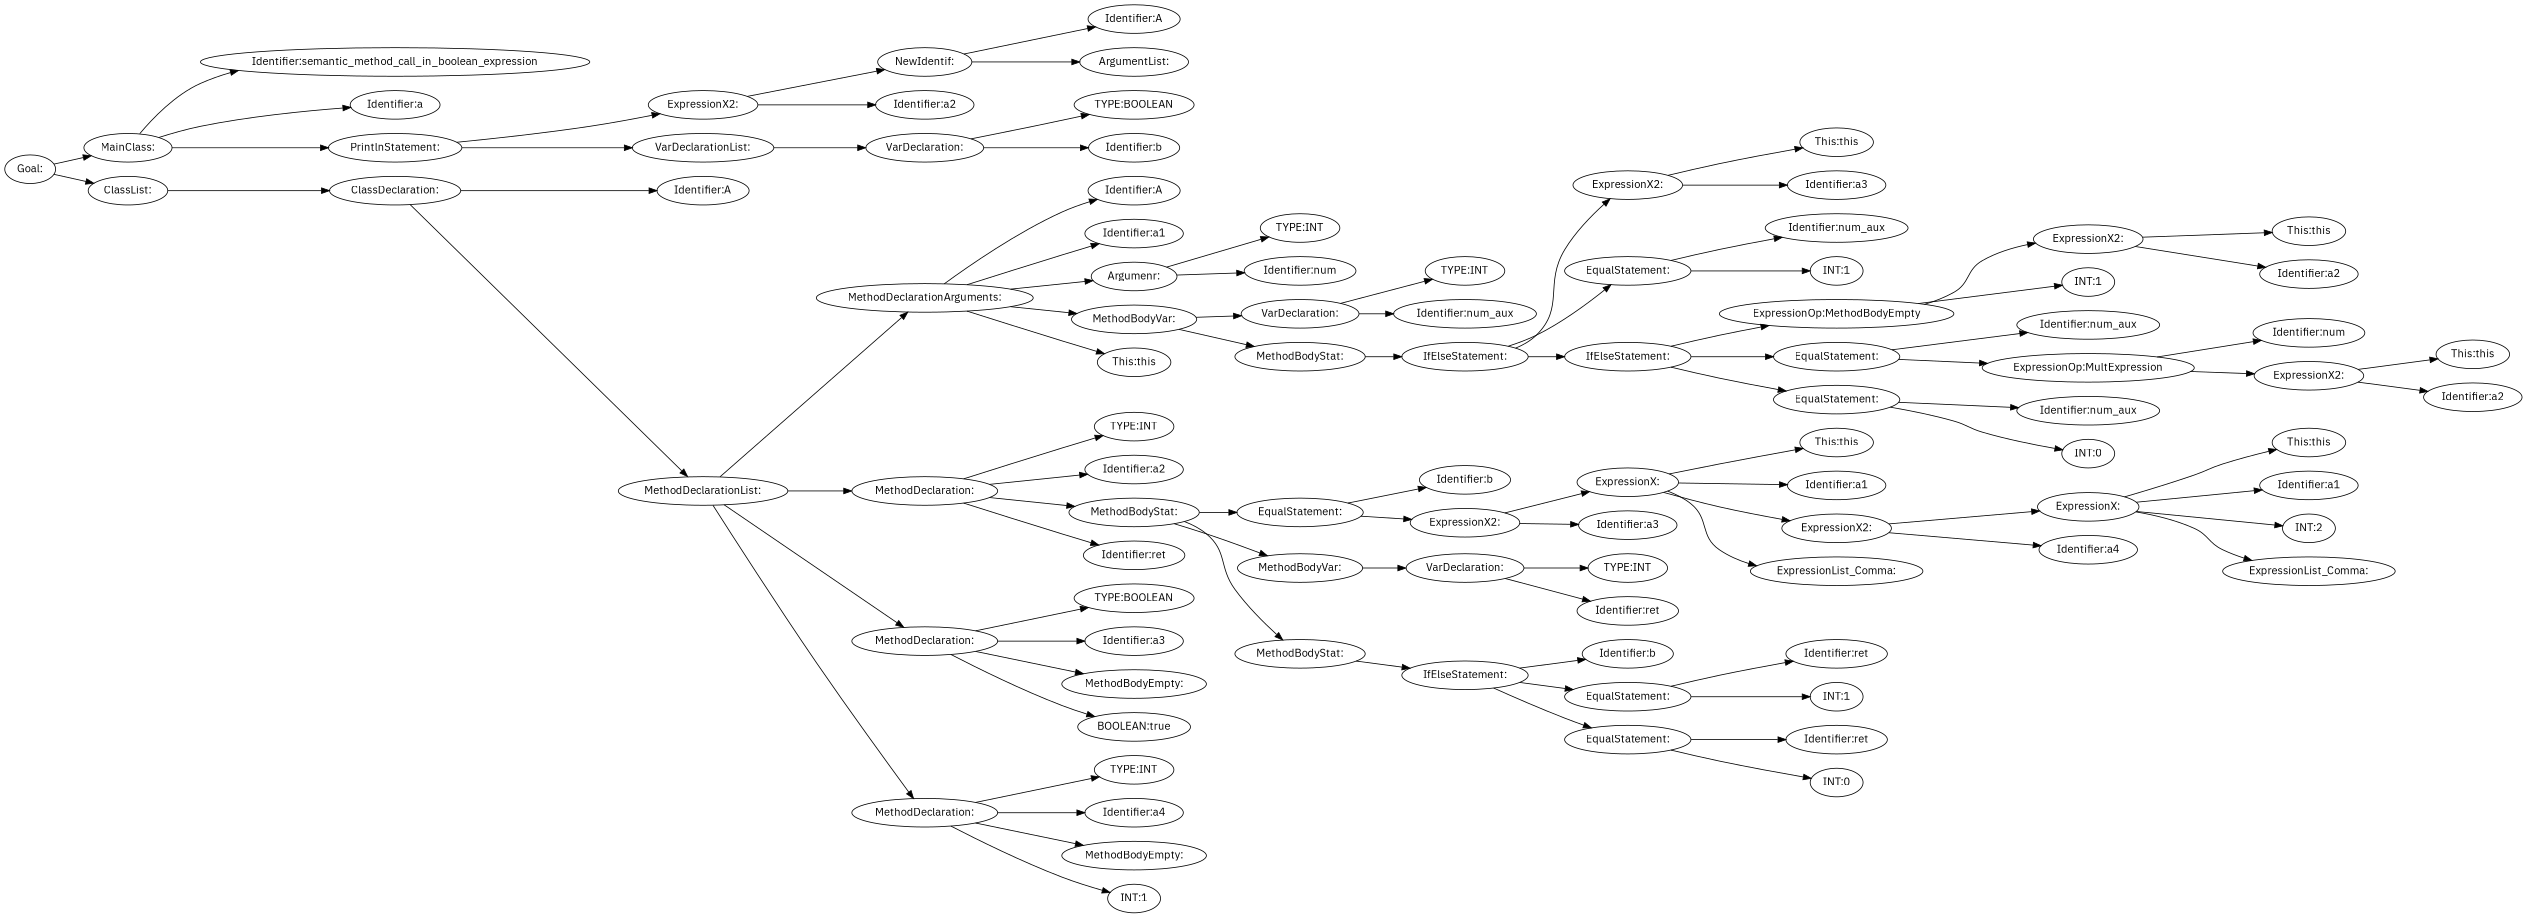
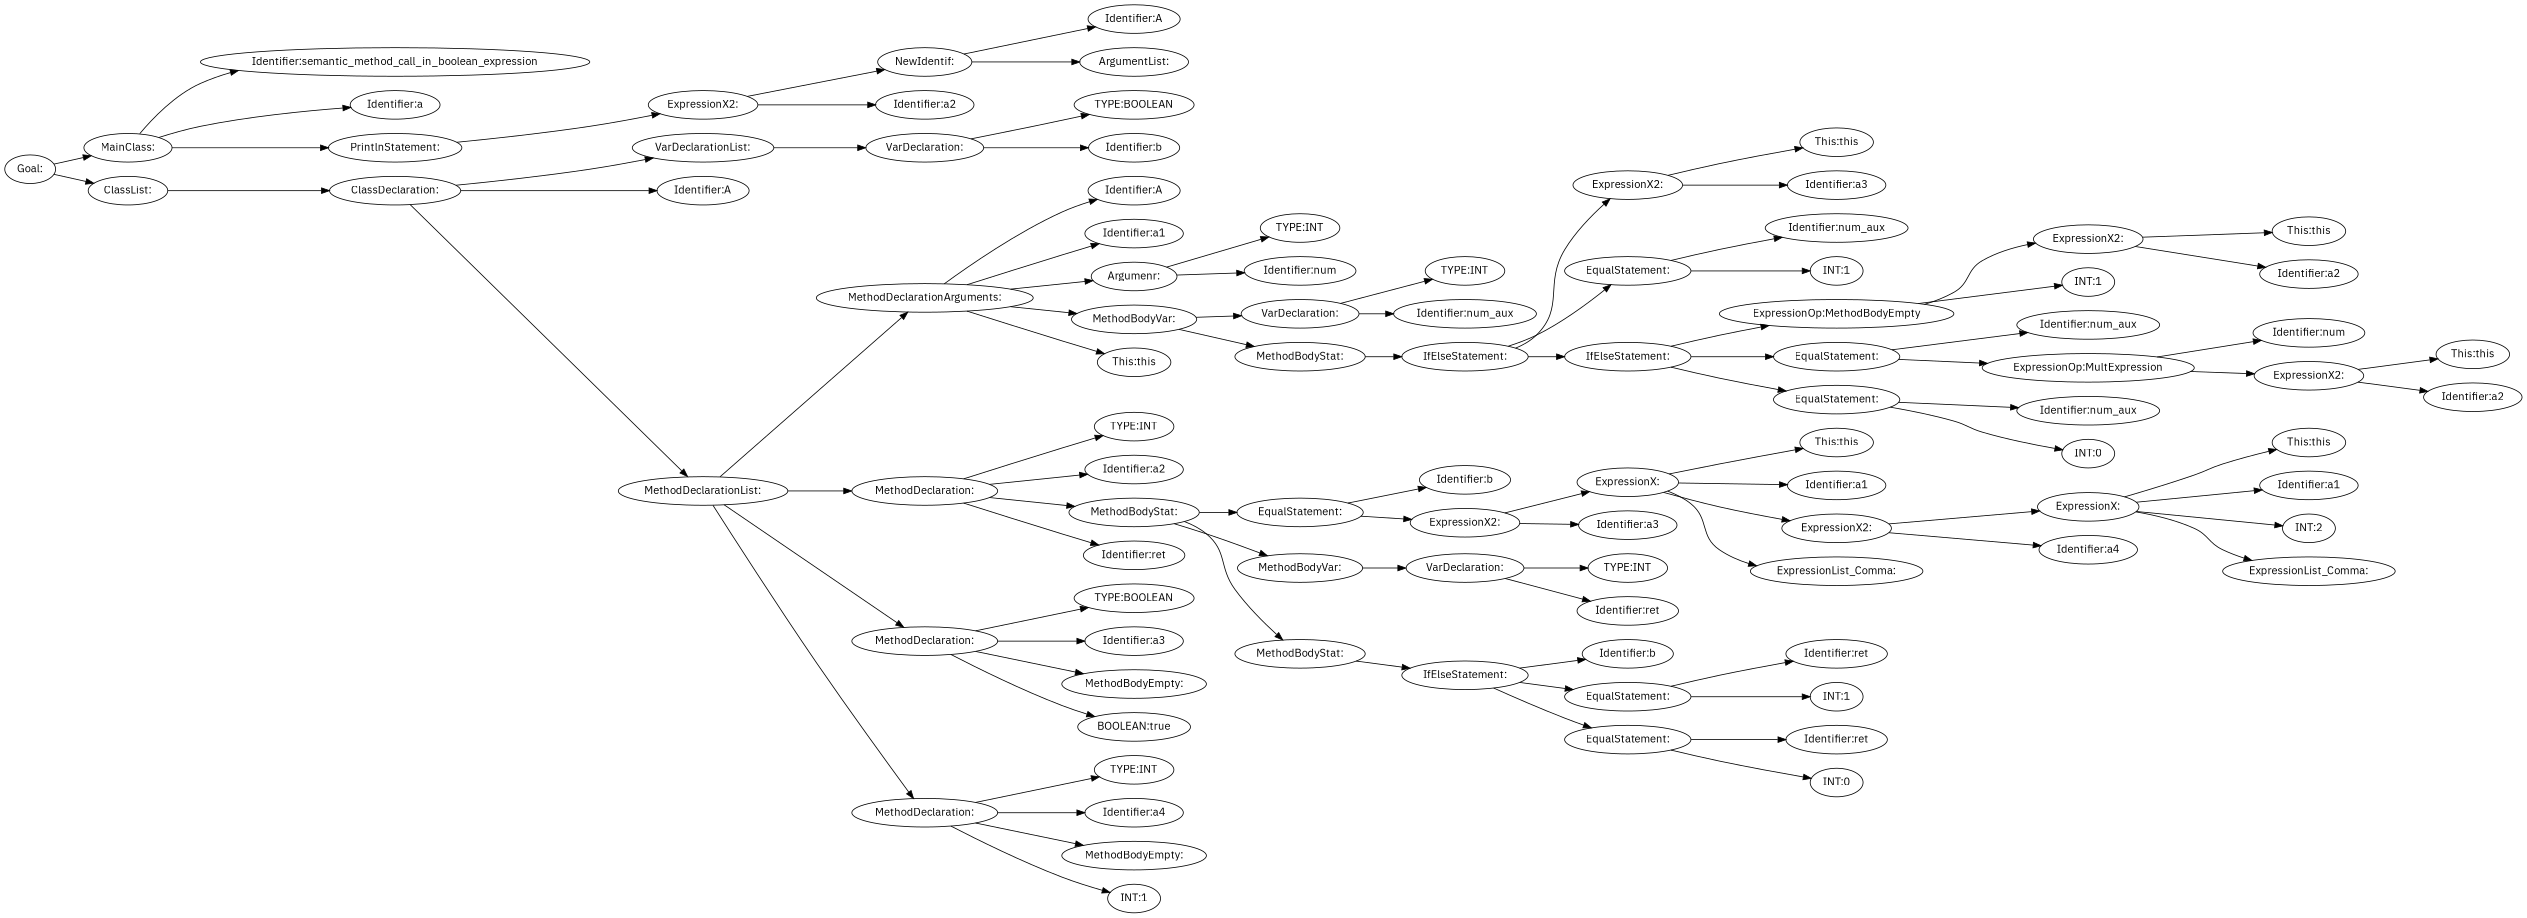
edge "PrintlnStatement:" -> "VarDeclarationList:": now "ClassDeclaration:" -> "VarDeclarationList:"
